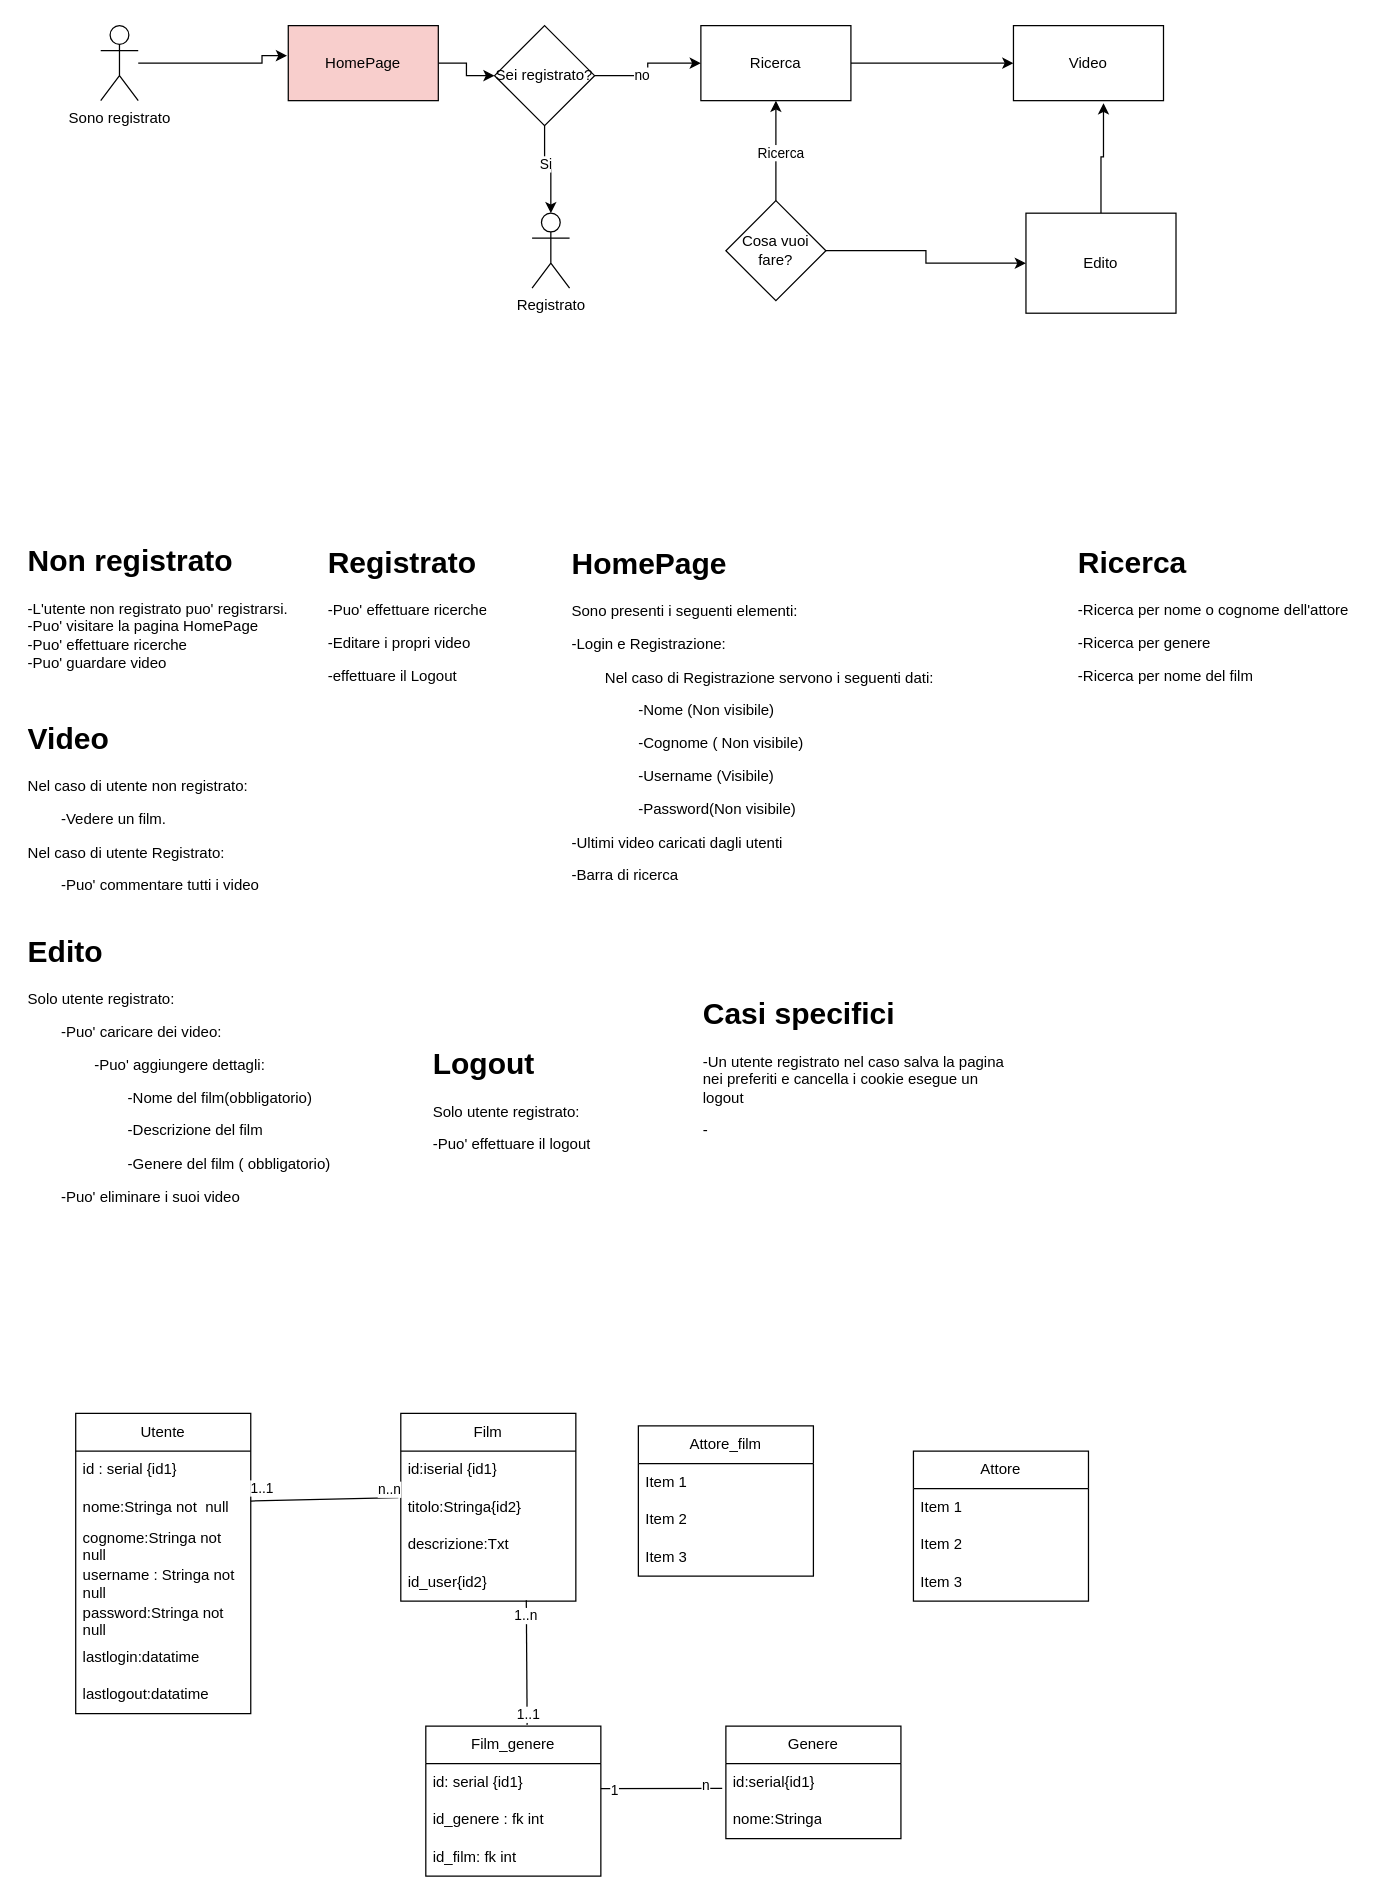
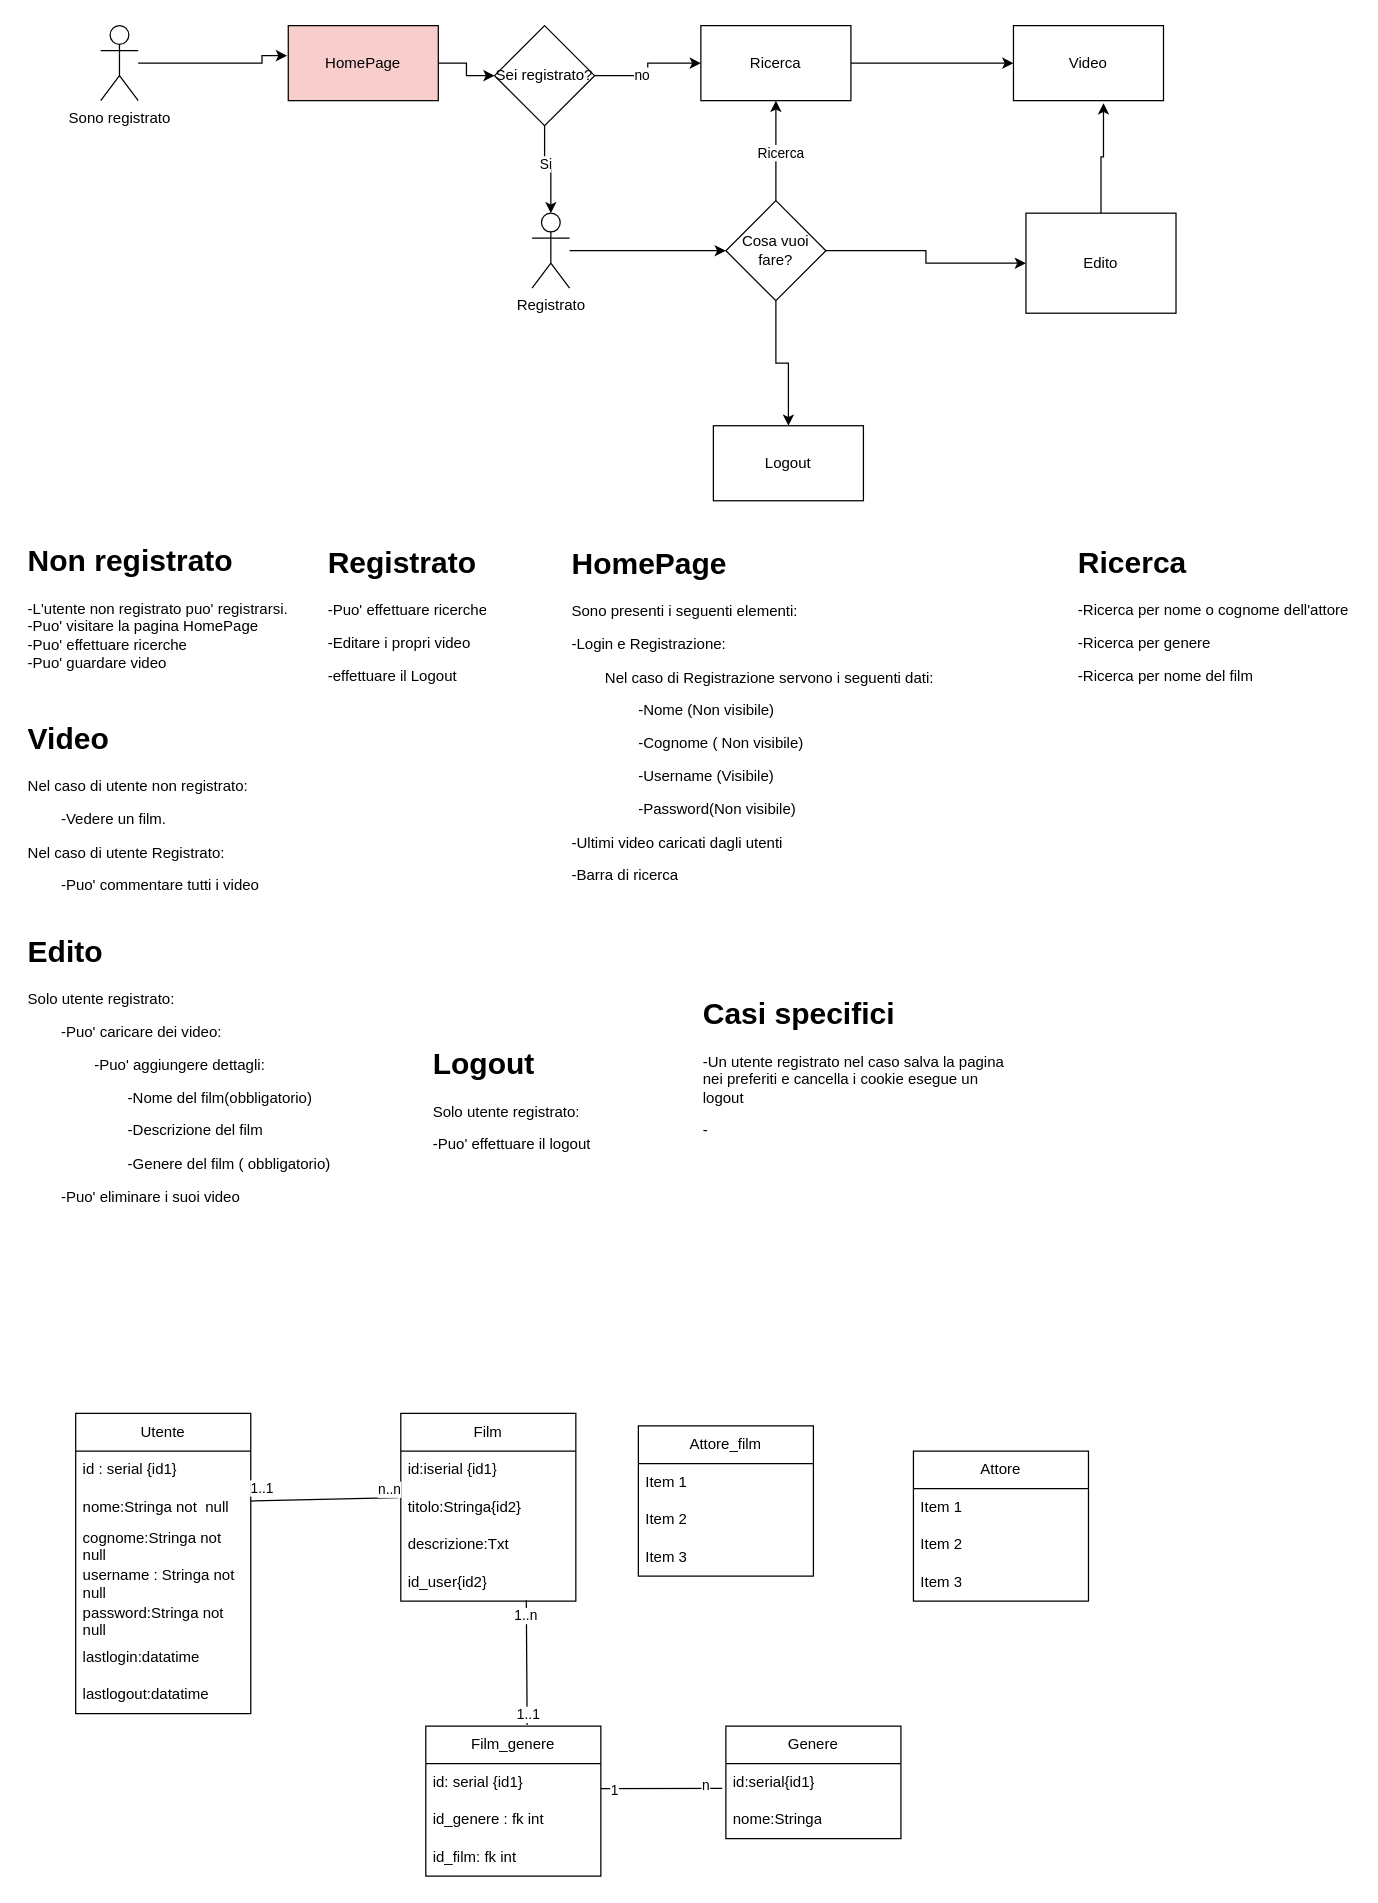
edge "Registrato" -> "Cosa vuoi fare?": added
edge "Cosa vuoi fare?" -> "Logout": added
node "Logout": added
